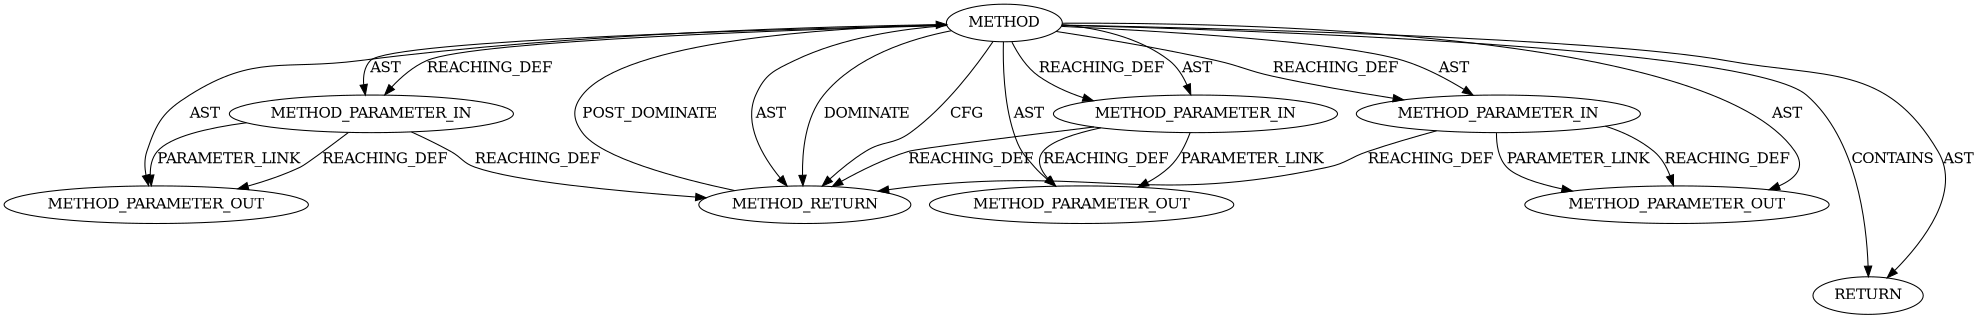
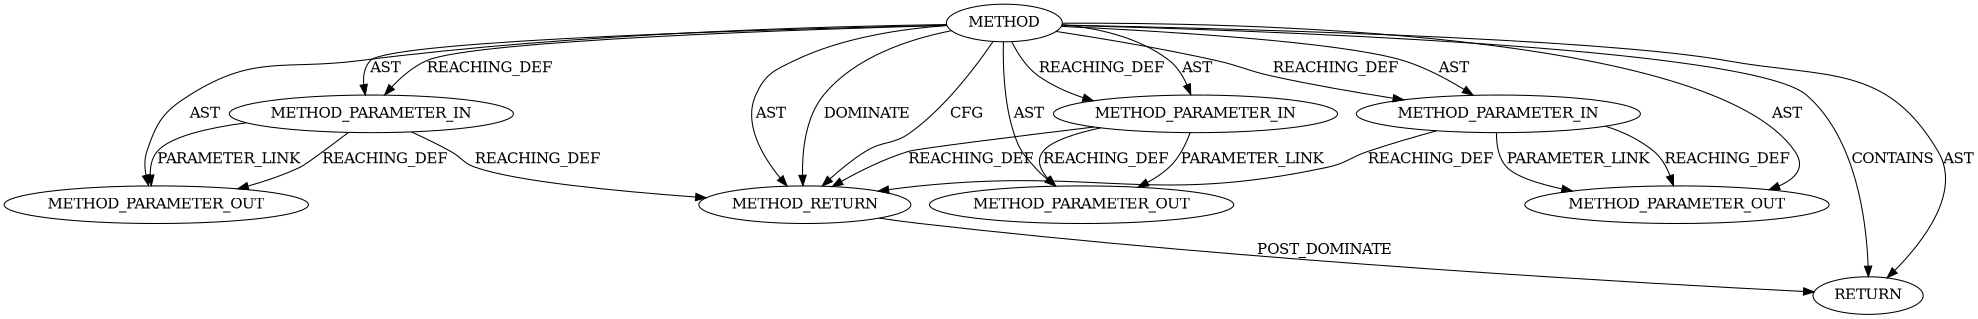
edge "METHOD_RETURN" -> "METHOD": now "METHOD_RETURN" -> "RETURN"
